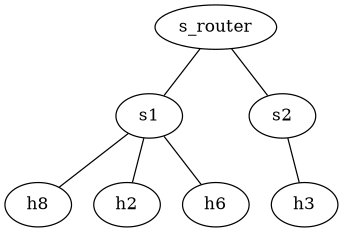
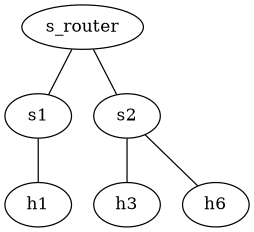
edge "s1" -- "h6": now "s2" -- "h6"
node "h8": label "h8" -> "h1"
node "h2": removed
